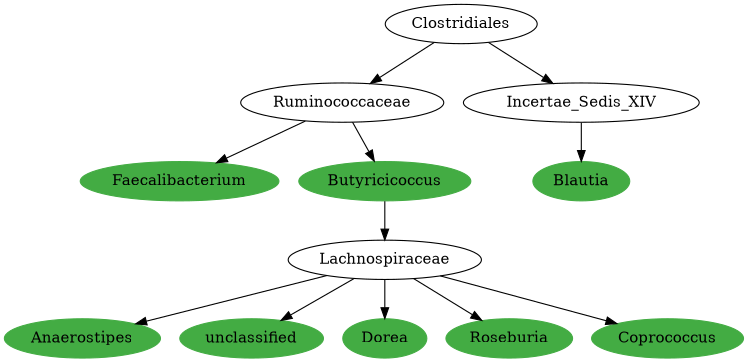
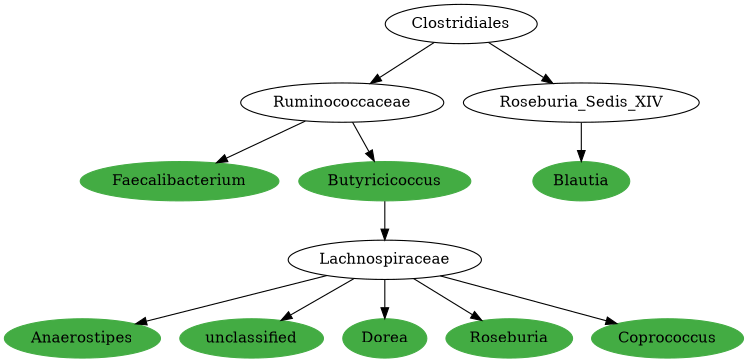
node "Incertae_Sedis_XIV": label "Incertae_Sedis_XIV" -> "Roseburia_Sedis_XIV"
